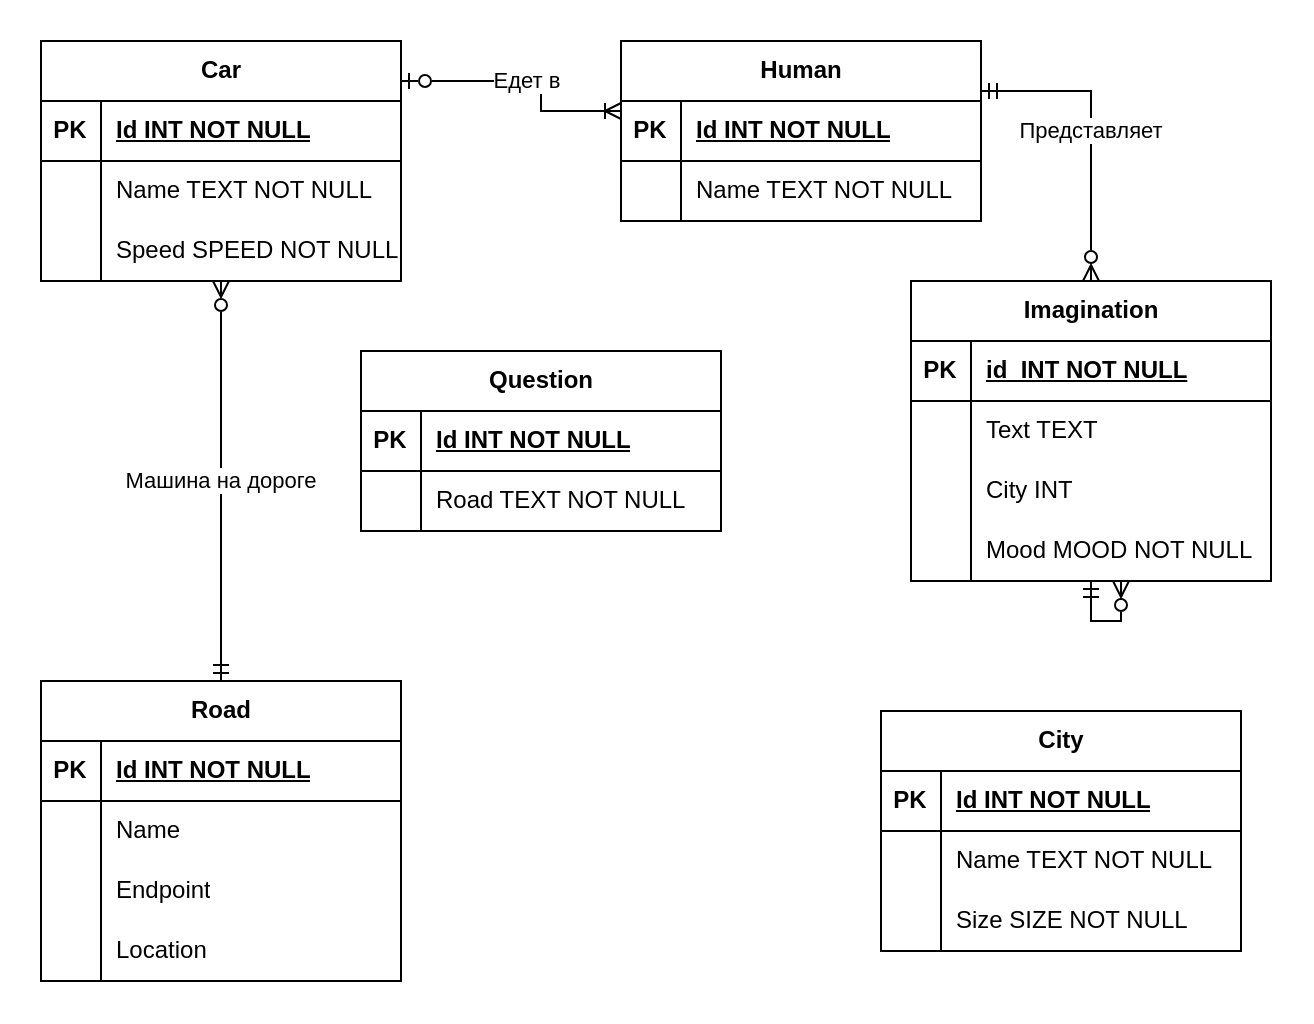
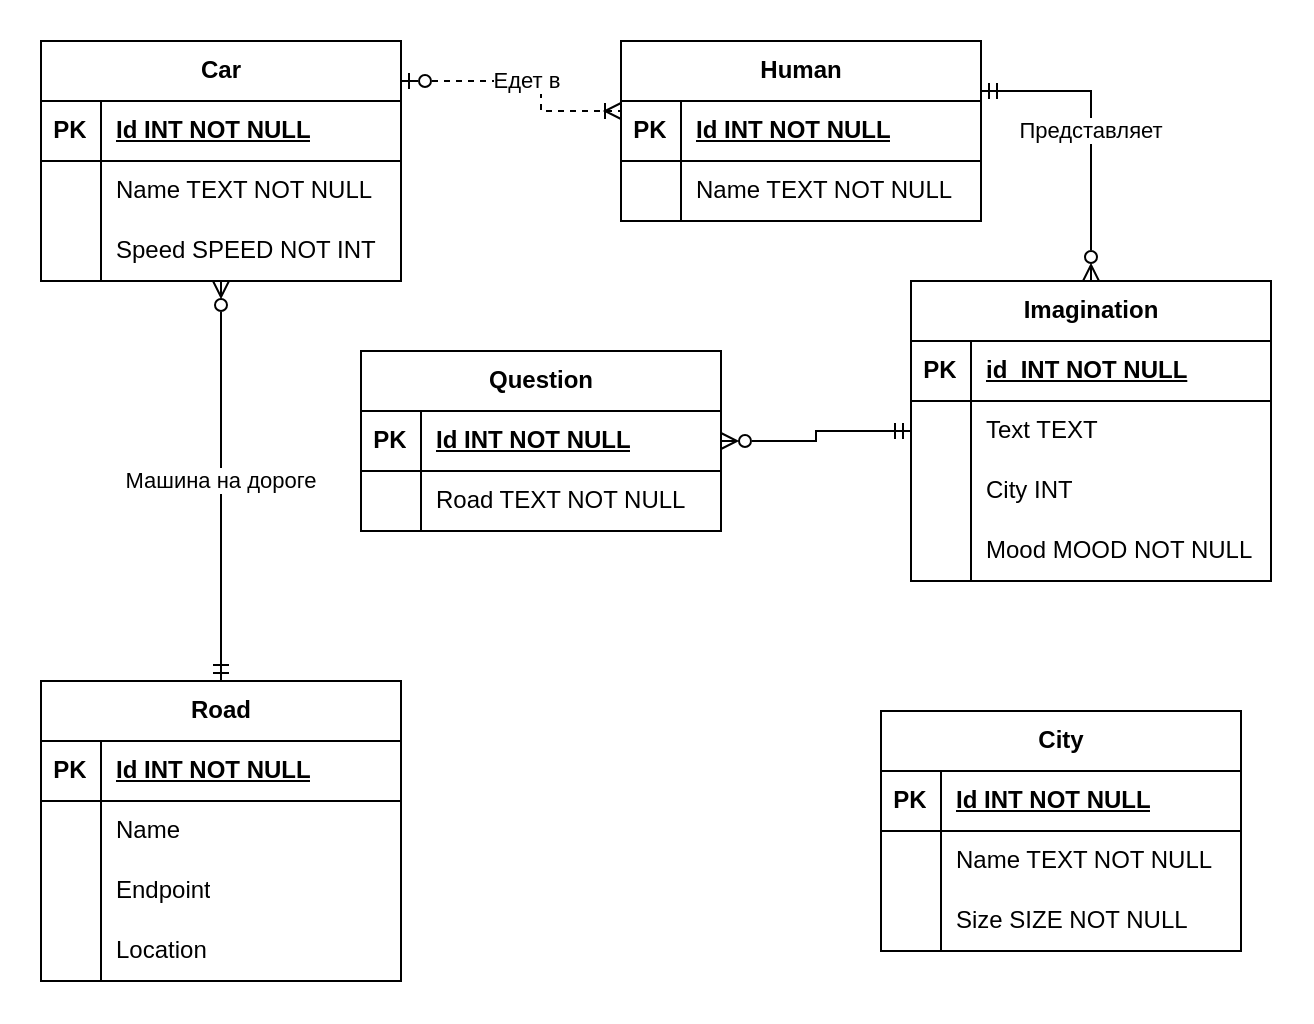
edge "Human" -- "Car": style solid -> dashed
node "Speed SPEED NOT NULL": label "Speed SPEED NOT NULL" -> "Speed SPEED NOT INT"
edge "Imagination" -- "Mood MOOD NOT NULL": now "Imagination" -- "Question"
